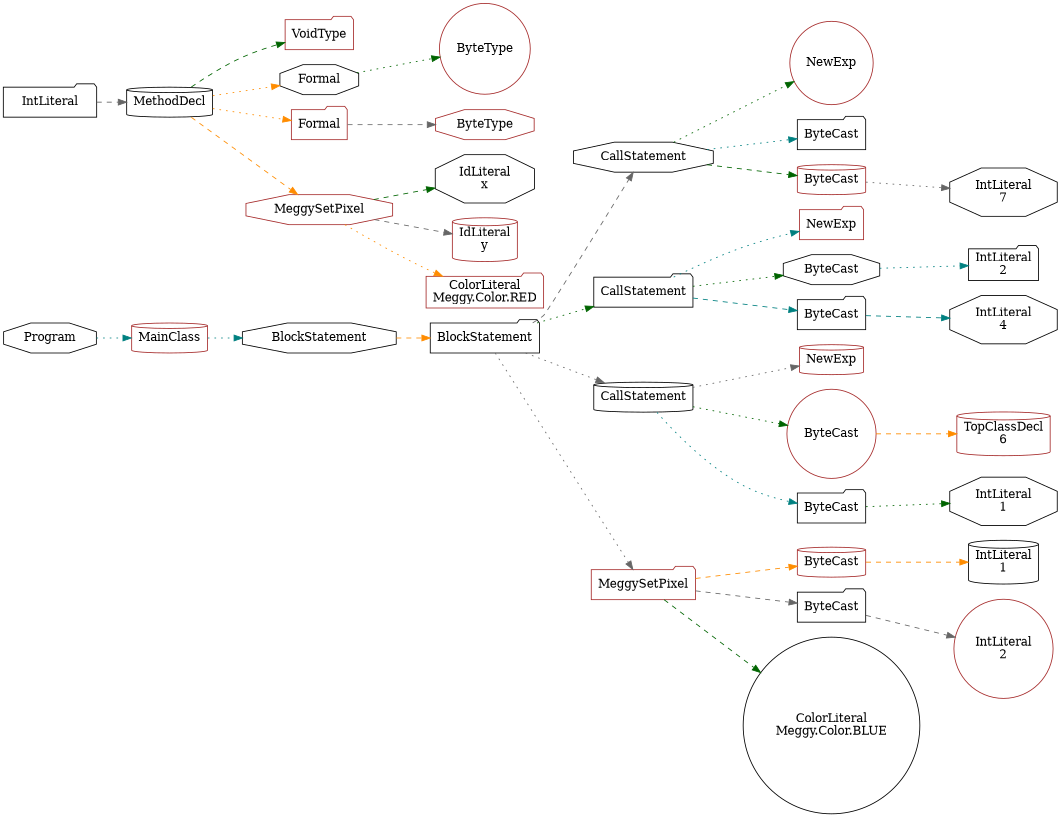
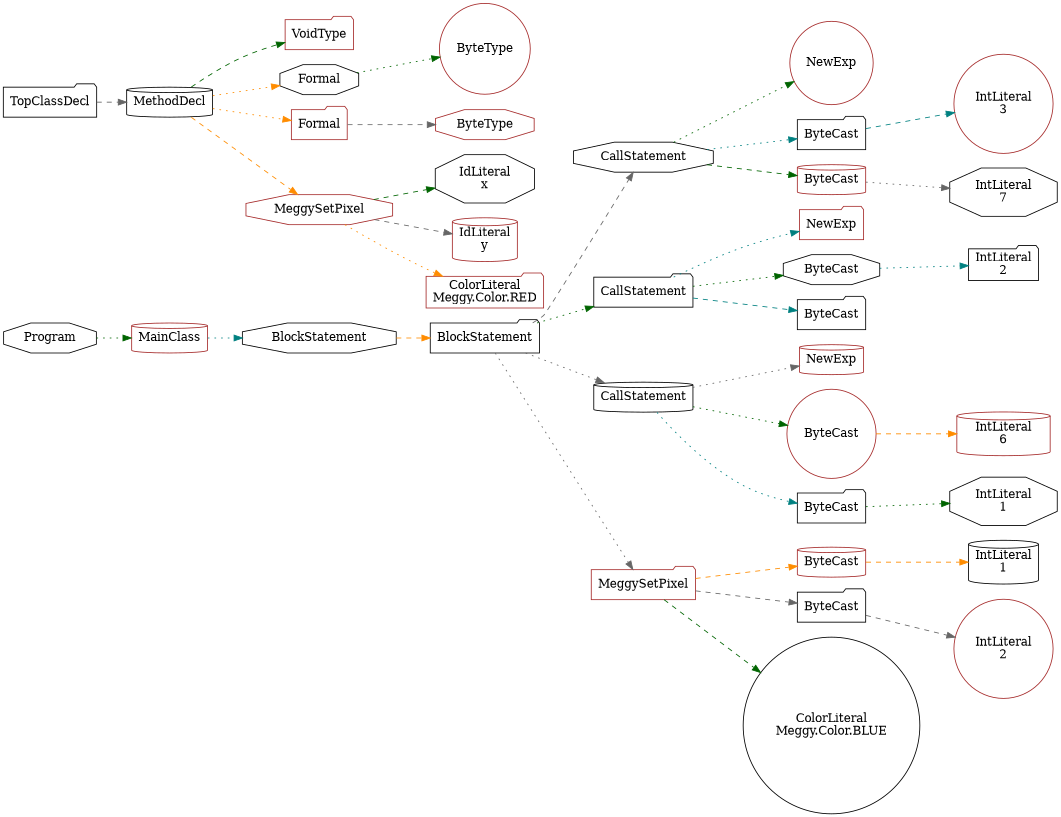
node "IntLiteral": label "IntLiteral" -> "TopClassDecl"
node "IntLiteral 3": added
node "IntLiteral 4": removed
edge "Program" -> "MainClass": color teal -> darkgreen
node "TopClassDecl 6": label "TopClassDecl 6" -> "IntLiteral 6"
